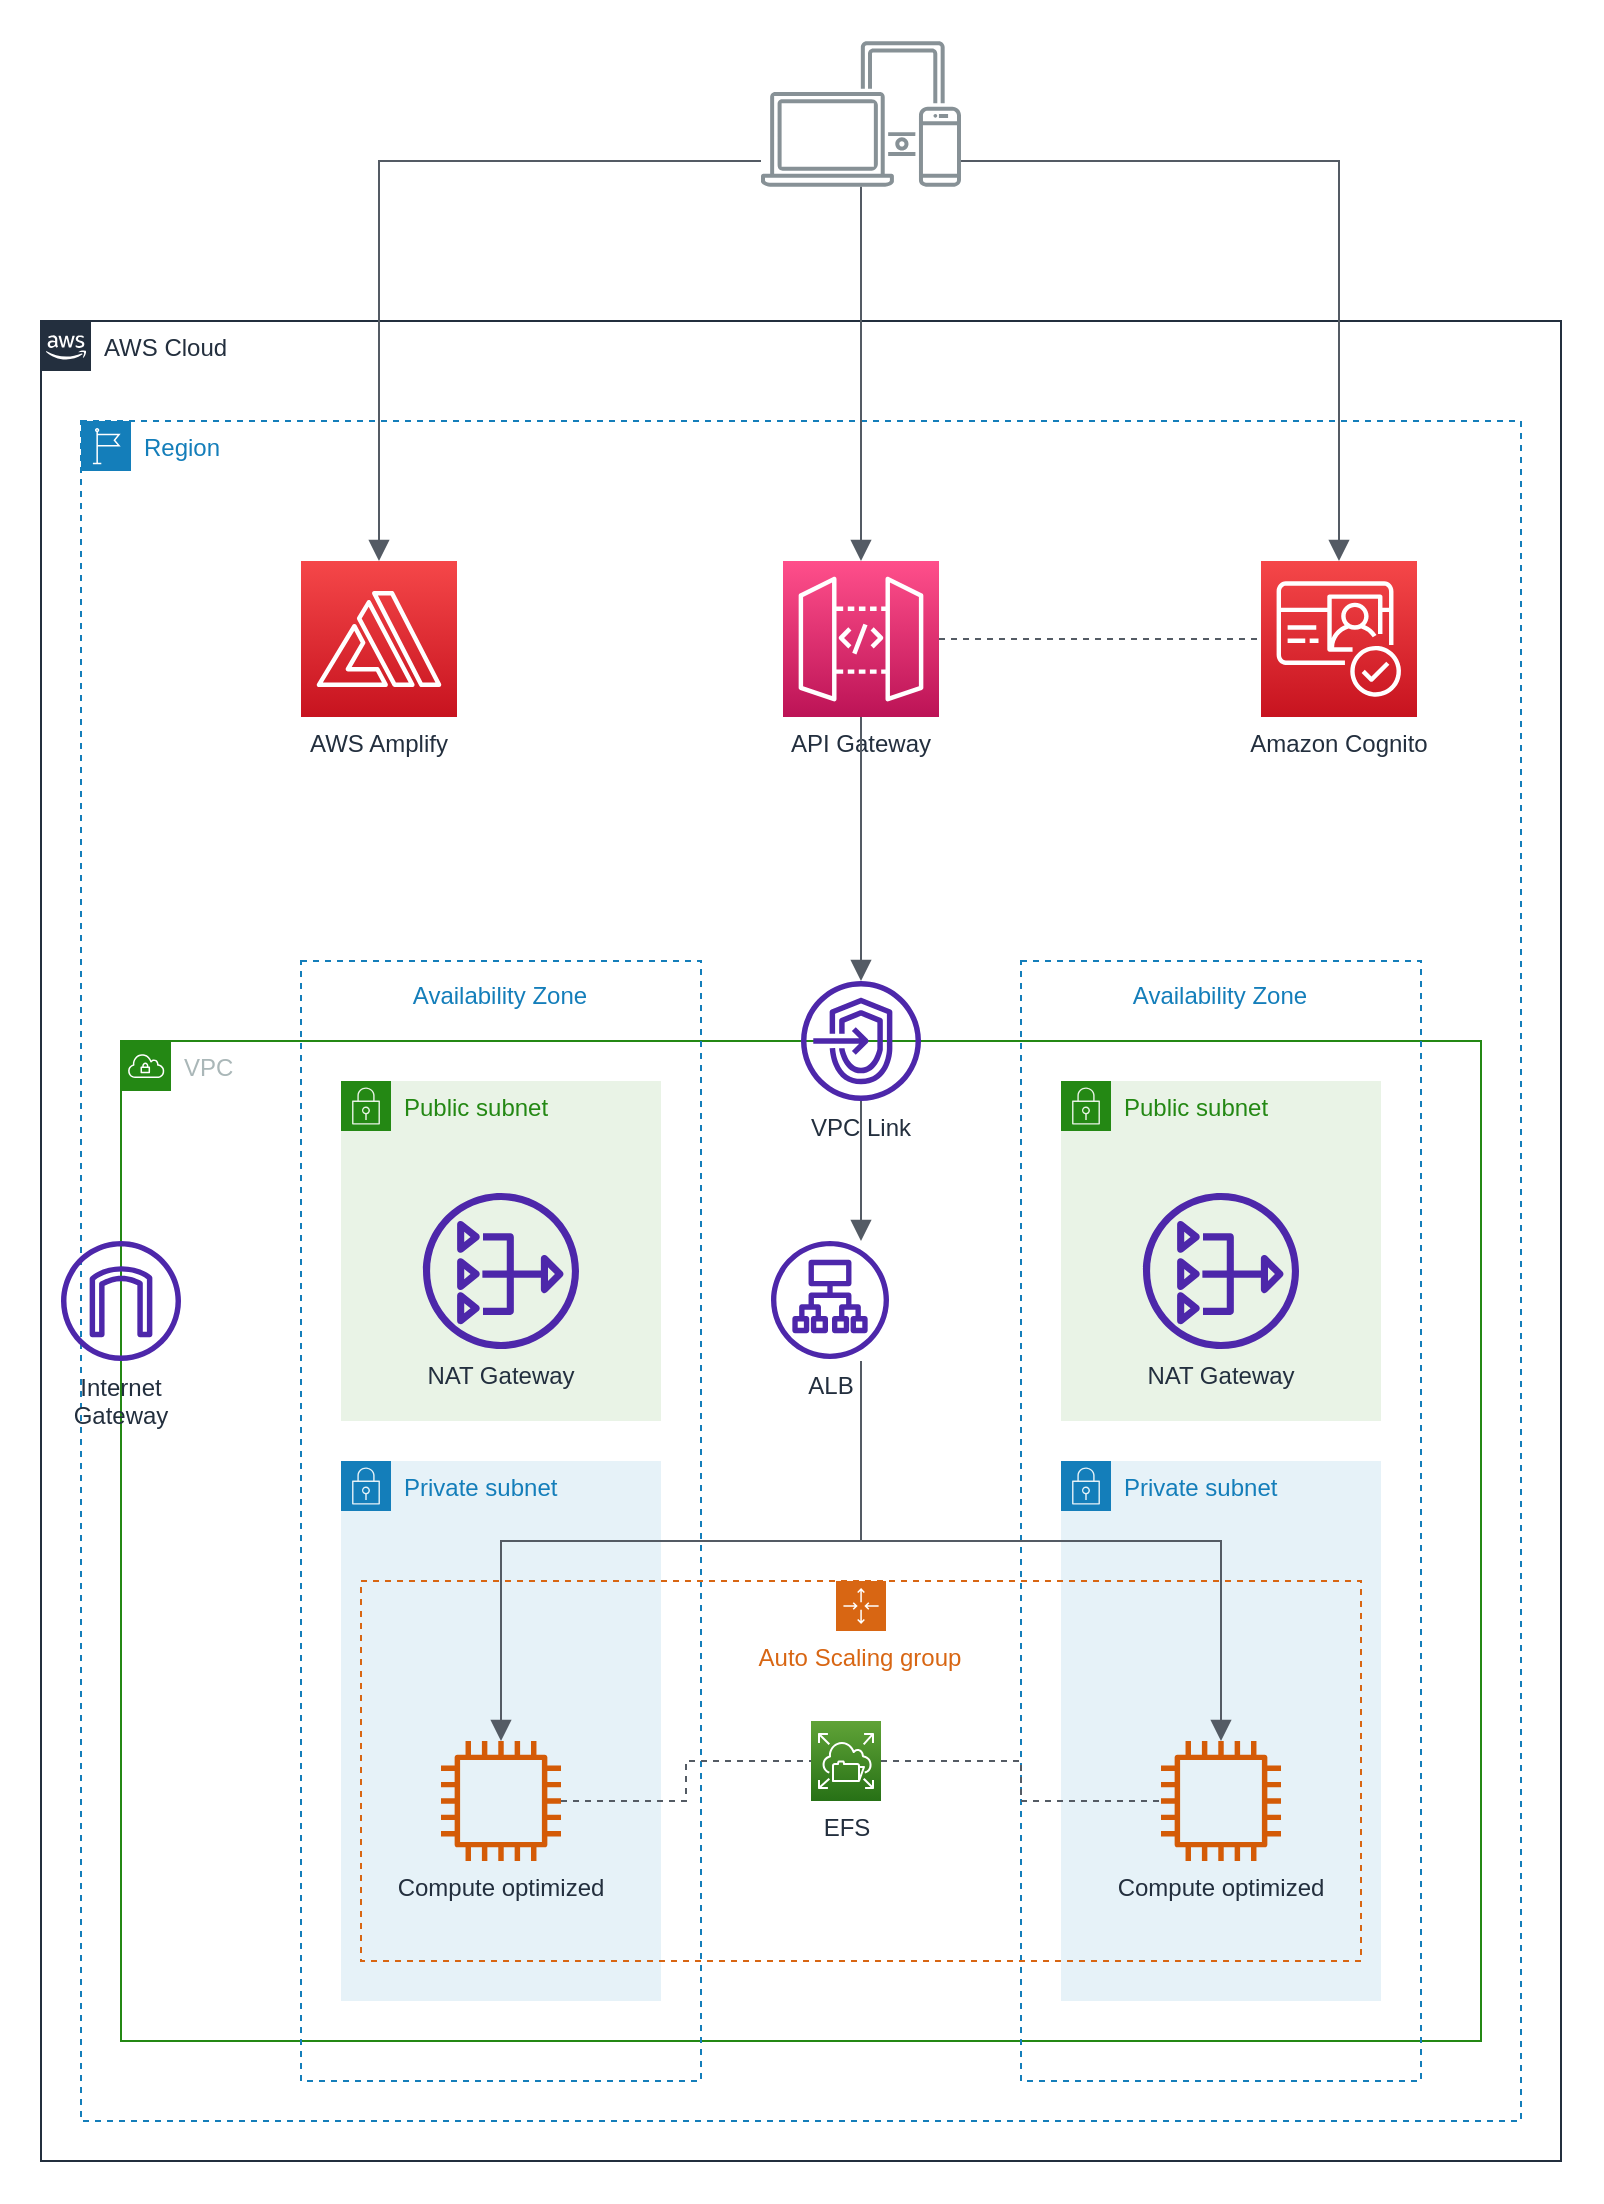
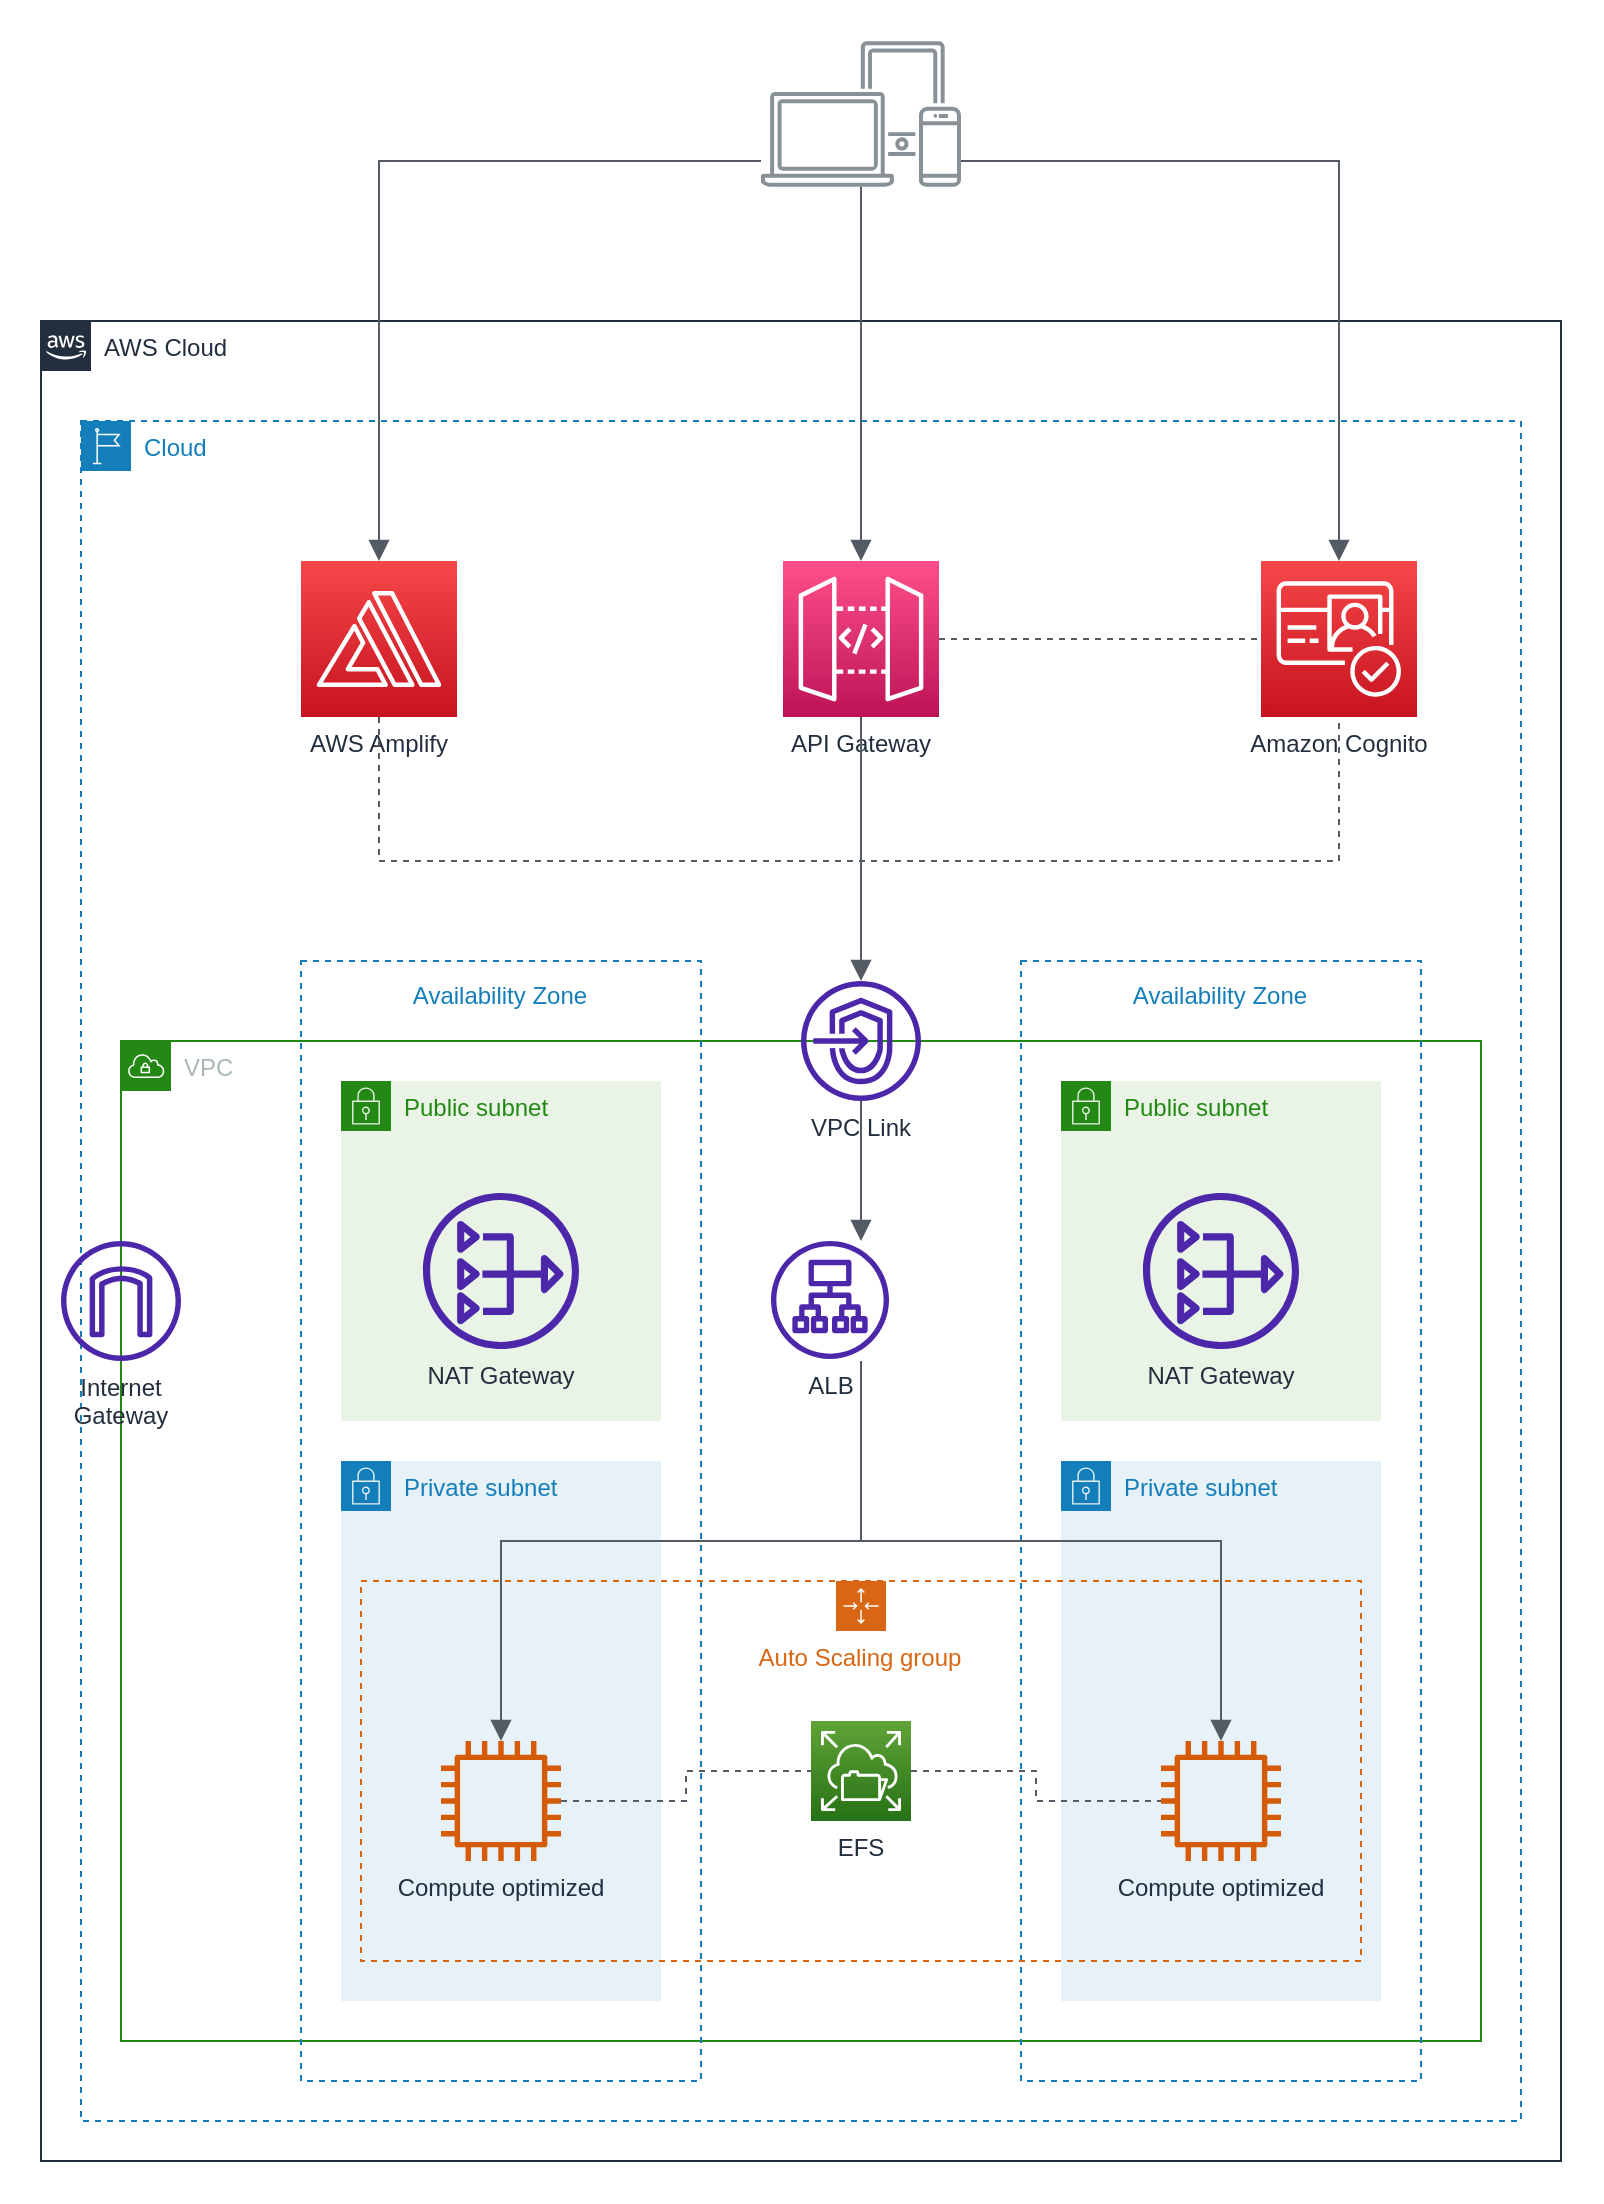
node "Region": label "Region" -> "Cloud"
edge "AWS Amplify" -- "Amazon Cognito": added
node "EFS": size 70x80 -> 100x100
